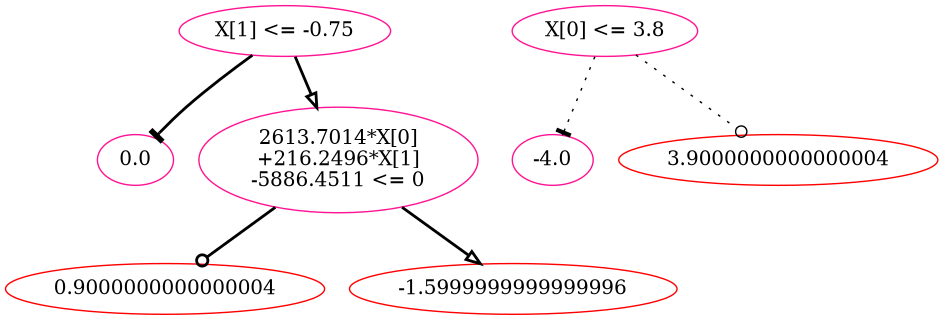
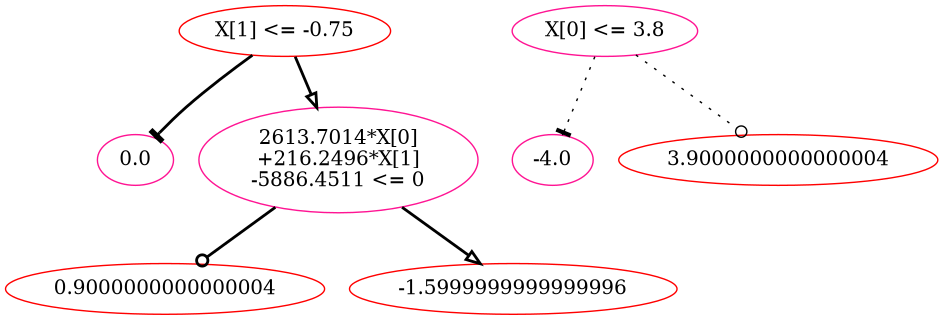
node "X[1] <= -0.75": color deeppink -> red
